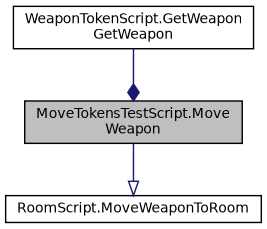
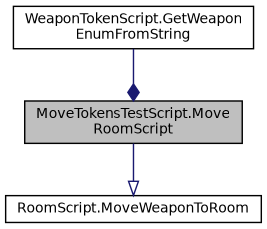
node "WeaponTokenScript.GetWeapon GetWeapon": label "WeaponTokenScript.GetWeapon GetWeapon" -> "WeaponTokenScript.GetWeapon EnumFromString"
node "MoveTokensTestScript.Move Weapon": label "MoveTokensTestScript.Move Weapon" -> "MoveTokensTestScript.Move RoomScript"
